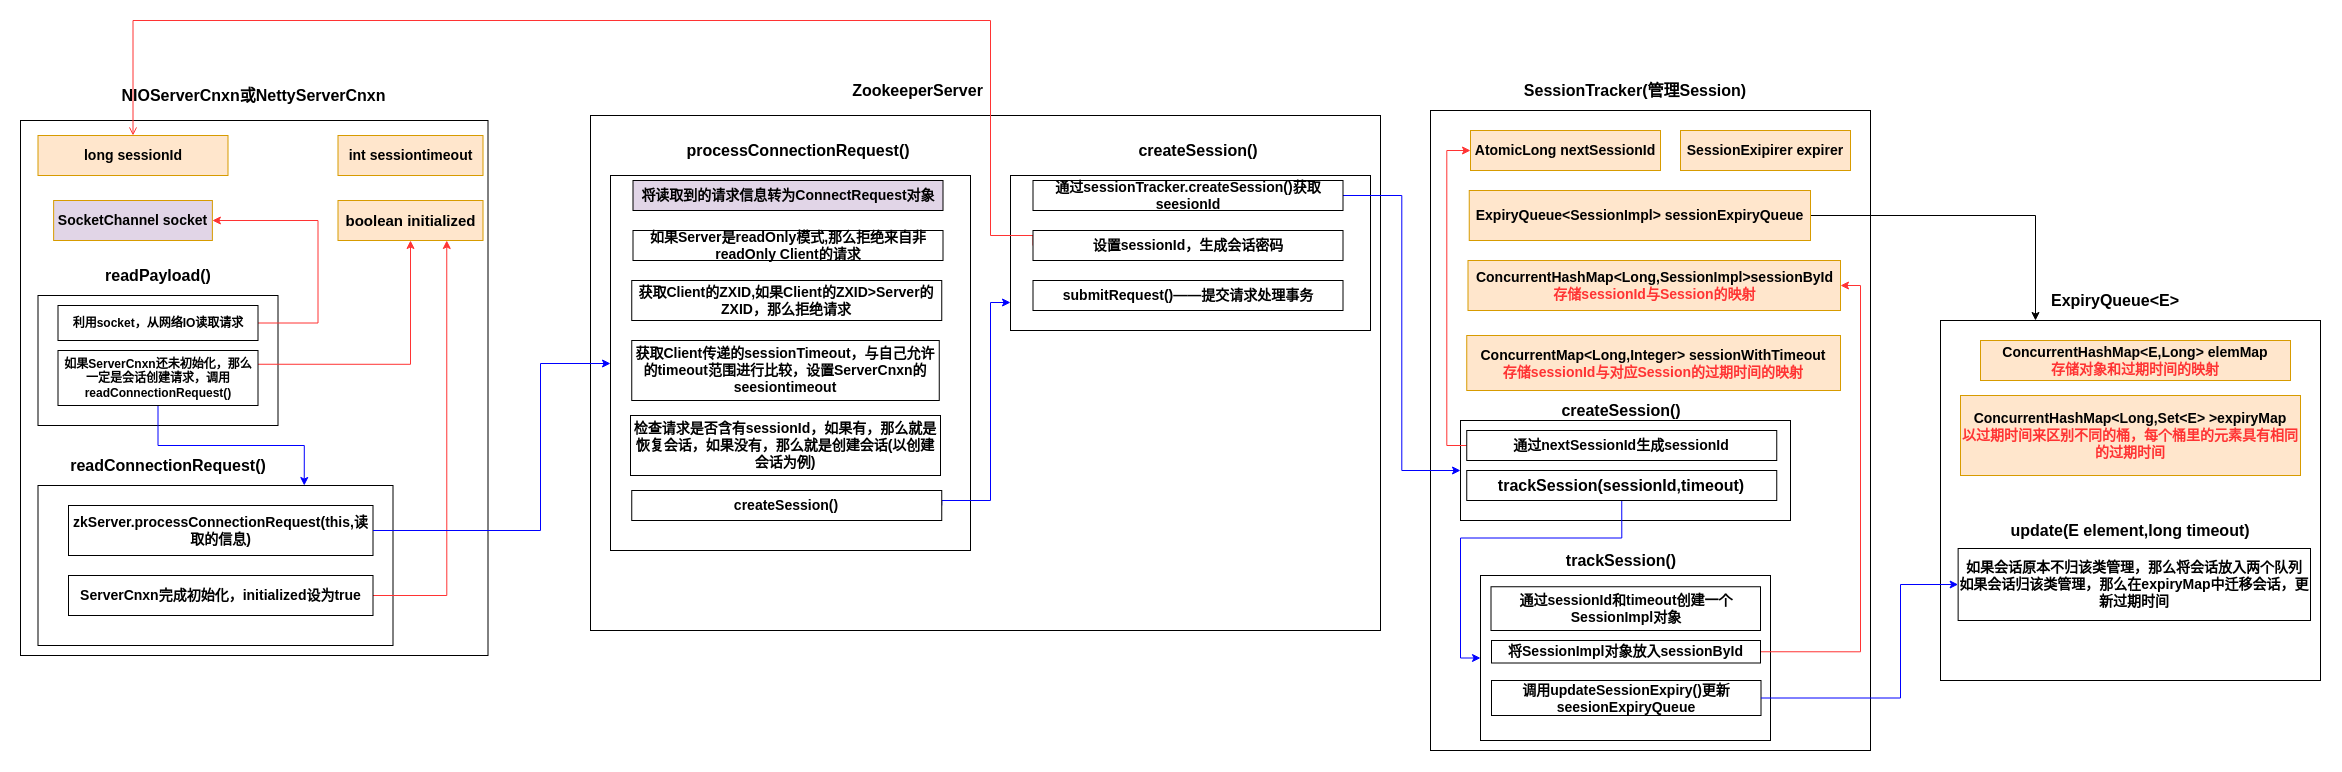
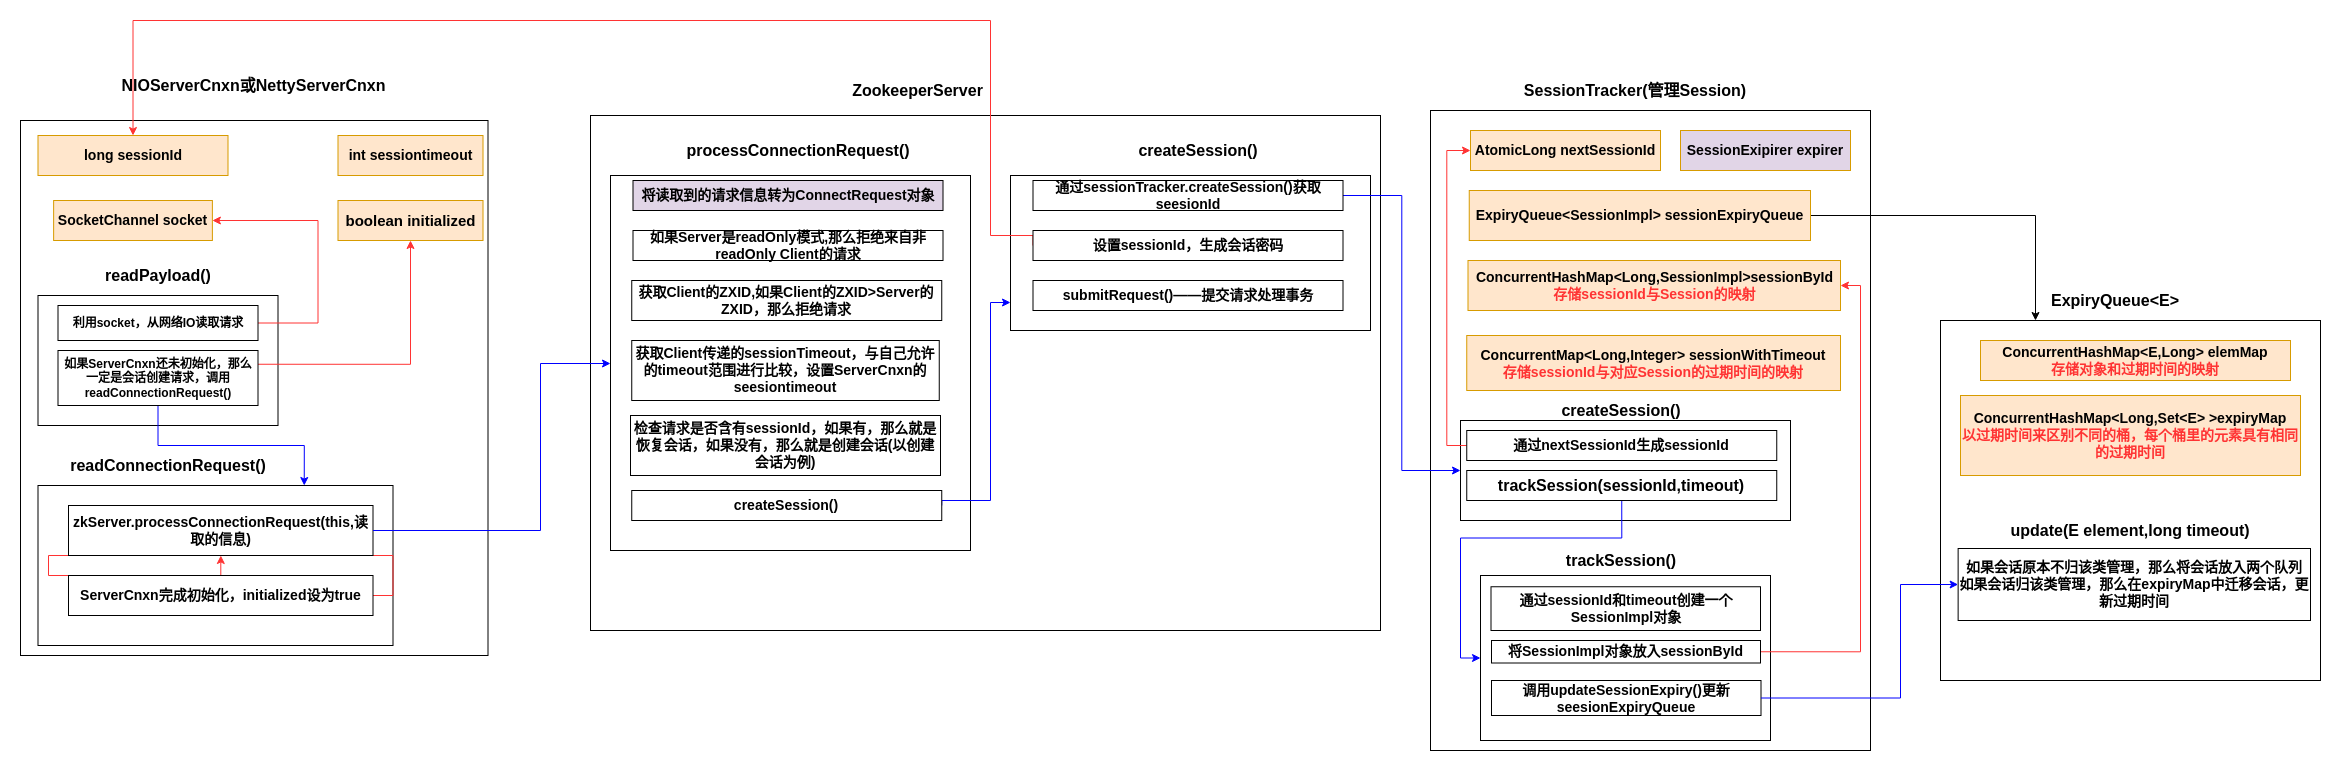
node "NIOServerCnxn或NettyServerCnxn": moved (254, 96) -> (254, 86)
edge "设置sessionId，生成会话密码" -> "long sessionId": arrowhead open -> classic
node "SessionExipirer expirer": fillcolor #ffe6cc -> #e1d5e7
node "SocketChannel socket": fillcolor #e1d5e7 -> #ffe6cc
edge "ServerCnxn完成初始化，initialized设为true" -> "boolean initialized": now "ServerCnxn完成初始化，initialized设为true" -> "zkServer.processConnectionRequest(this,读取的信息)"
